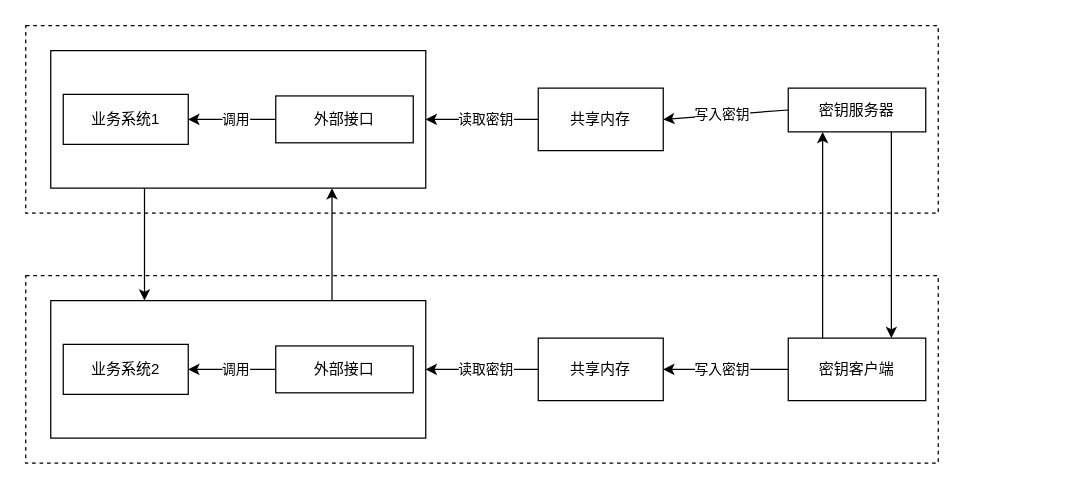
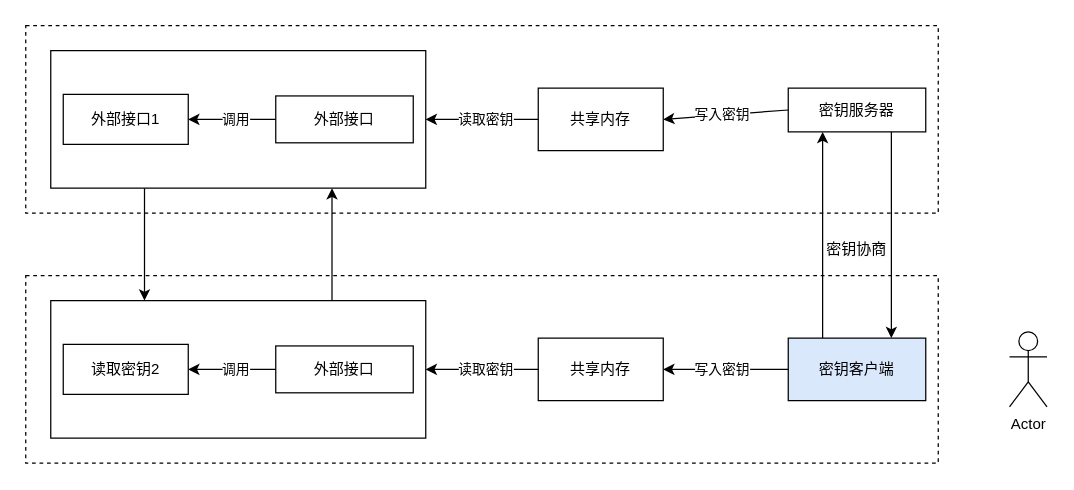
node "业务系统1": label "业务系统1" -> "外部接口1"
node "密钥协商": added
node "业务系统2": label "业务系统2" -> "读取密钥2"
node "密钥客户端": fillcolor #ffffff -> #dae8fc
node "Actor": added
